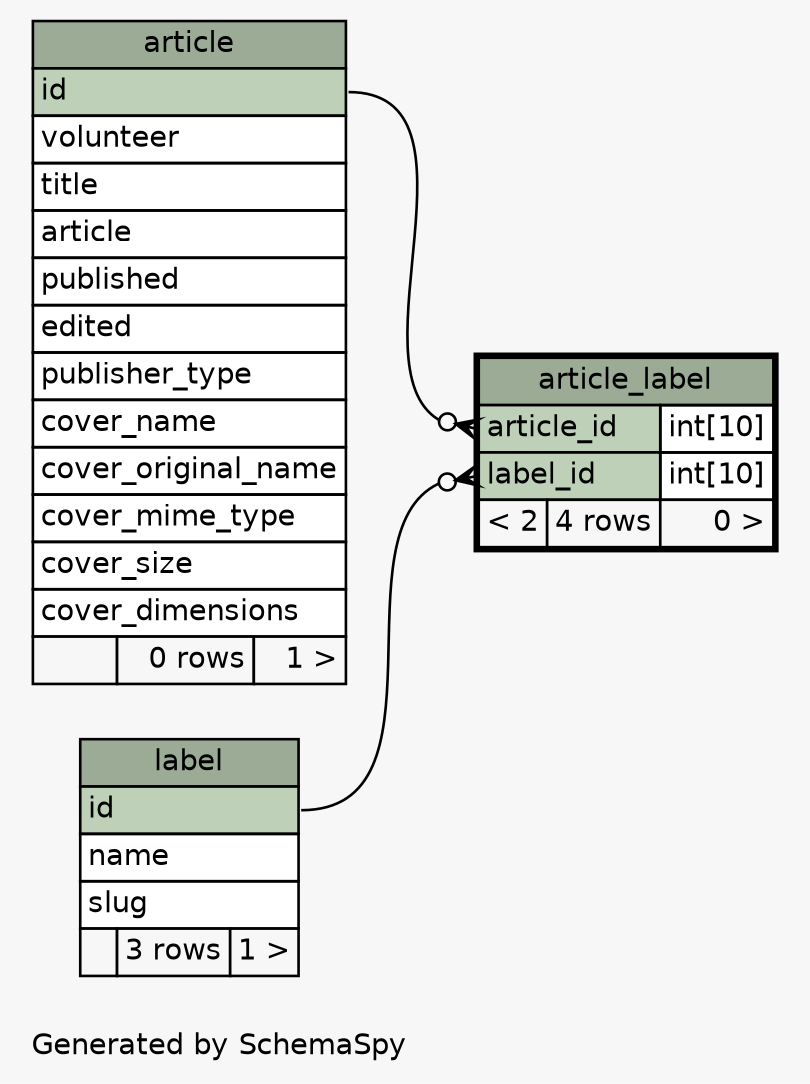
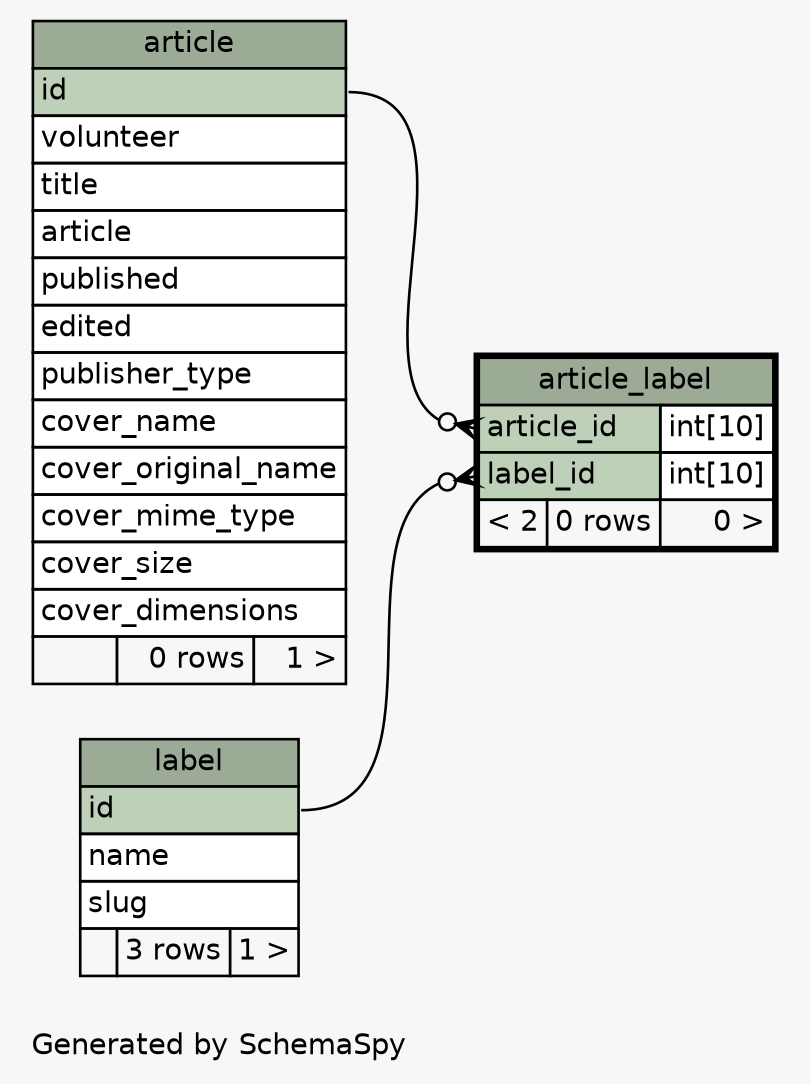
node "article_label": text "4 rows" -> "0 rows"
